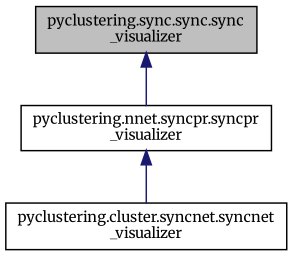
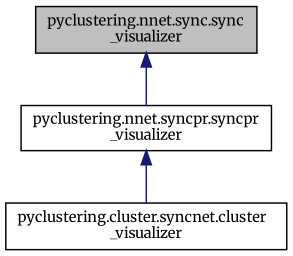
node "pyclustering.sync.sync.sync _visualizer": label "pyclustering.sync.sync.sync _visualizer" -> "pyclustering.nnet.sync.sync _visualizer"
node "pyclustering.cluster.syncnet.syncnet _visualizer": label "pyclustering.cluster.syncnet.syncnet _visualizer" -> "pyclustering.cluster.syncnet.cluster _visualizer"
